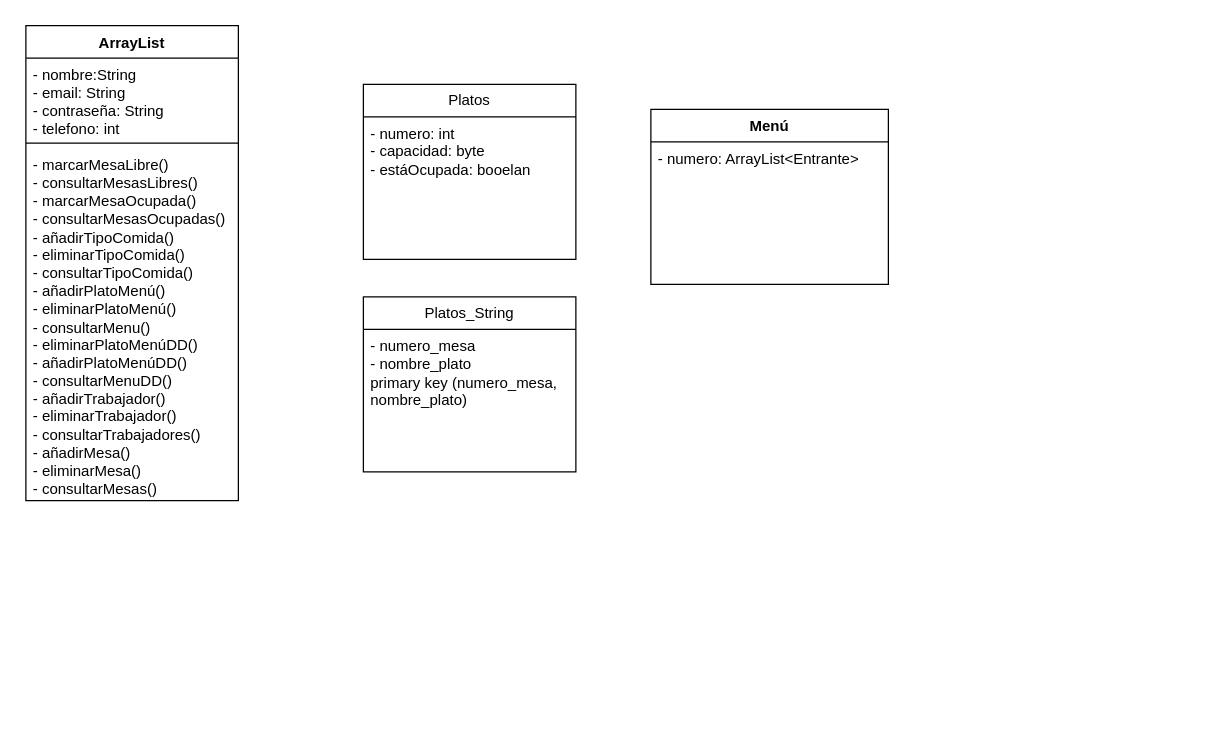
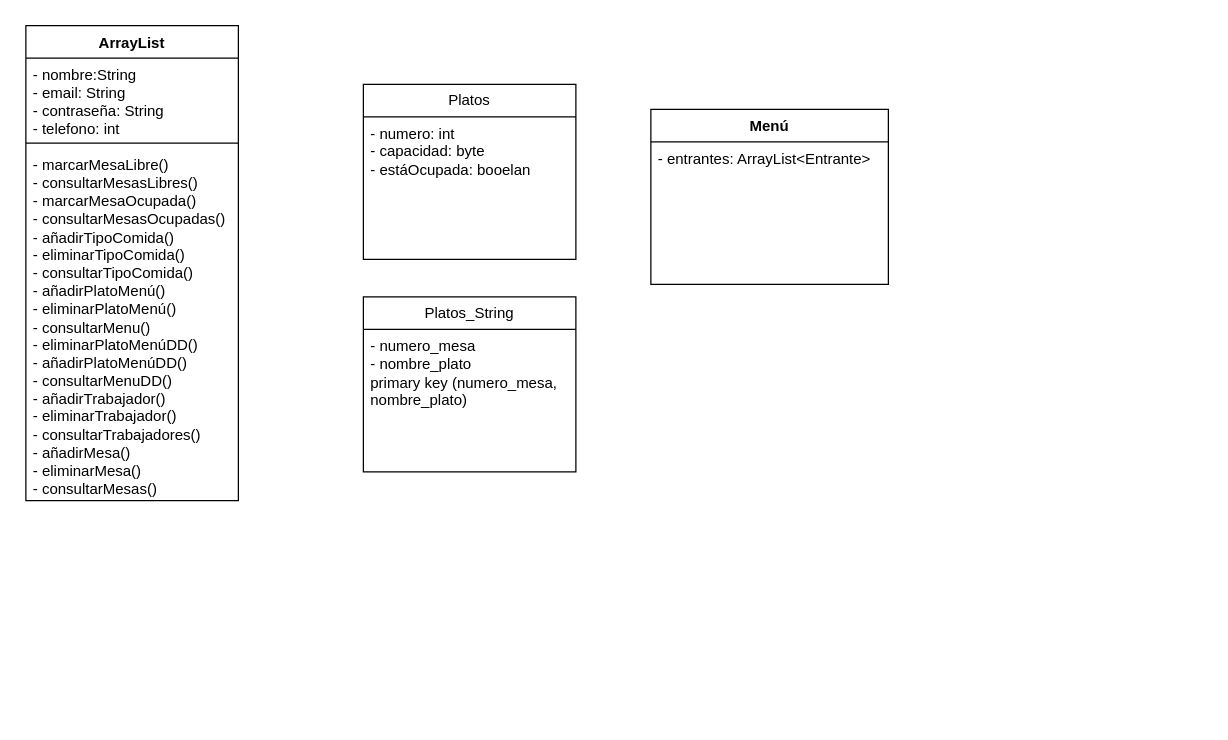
node "- numero: ArrayList<Entrante>": label "- numero: ArrayList<Entrante>" -> "- entrantes: ArrayList<Entrante>"
